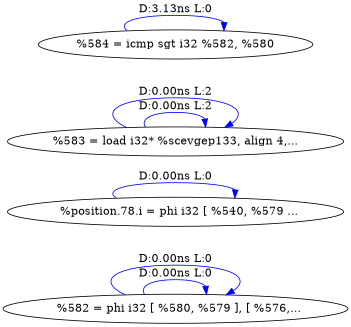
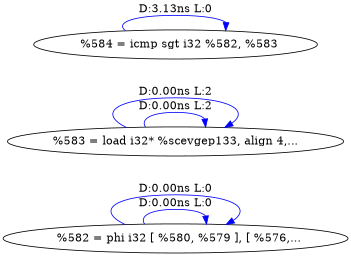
node "%584 = icmp sgt i32 %582, %580": label "%584 = icmp sgt i32 %582, %580" -> "%584 = icmp sgt i32 %582, %583"
node "%position.78.i = phi i32 [ %540, %579 ...": removed
